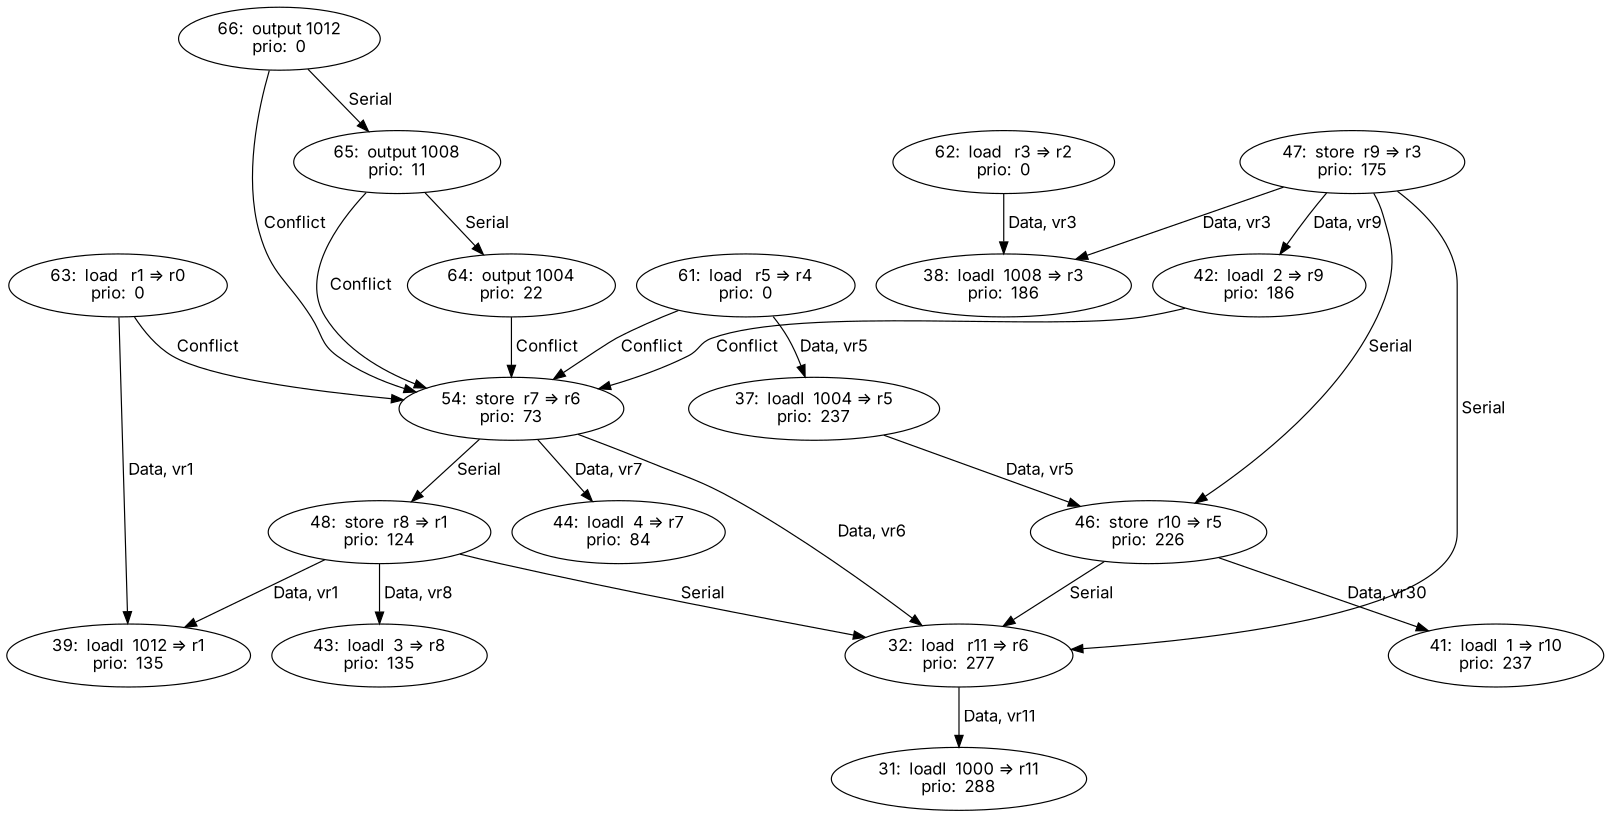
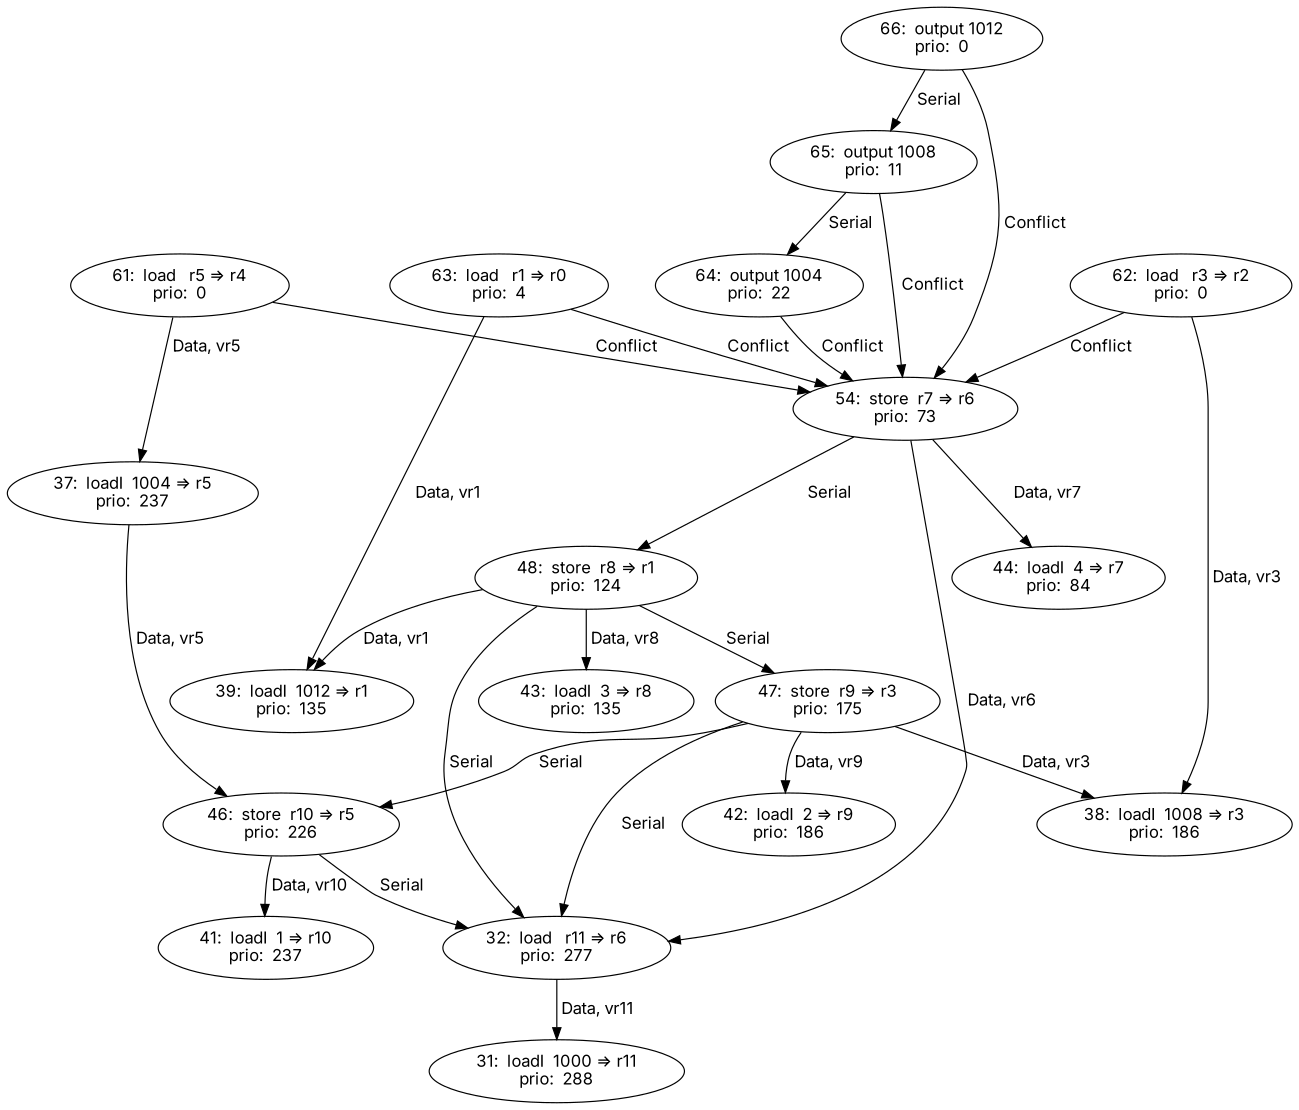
node "63:  load   r1 => r0 prio:  0": label "63:  load   r1 => r0 prio:  0" -> "63:  load   r1 => r0 prio:  4"
edge "42:  loadI  2 => r9 prio:  186" -> "54:  store  r7 => r6 prio:  73": now "62:  load   r3 => r2 prio:  0" -> "54:  store  r7 => r6 prio:  73"
edge "46:  store  r10 => r5 prio:  226" -> "41:  loadI  1 => r10 prio:  237": label " Data, vr30" -> " Data, vr10"
edge "48:  store  r8 => r1 prio:  124" -> "47:  store  r9 => r3 prio:  175": added, label "Serial"
